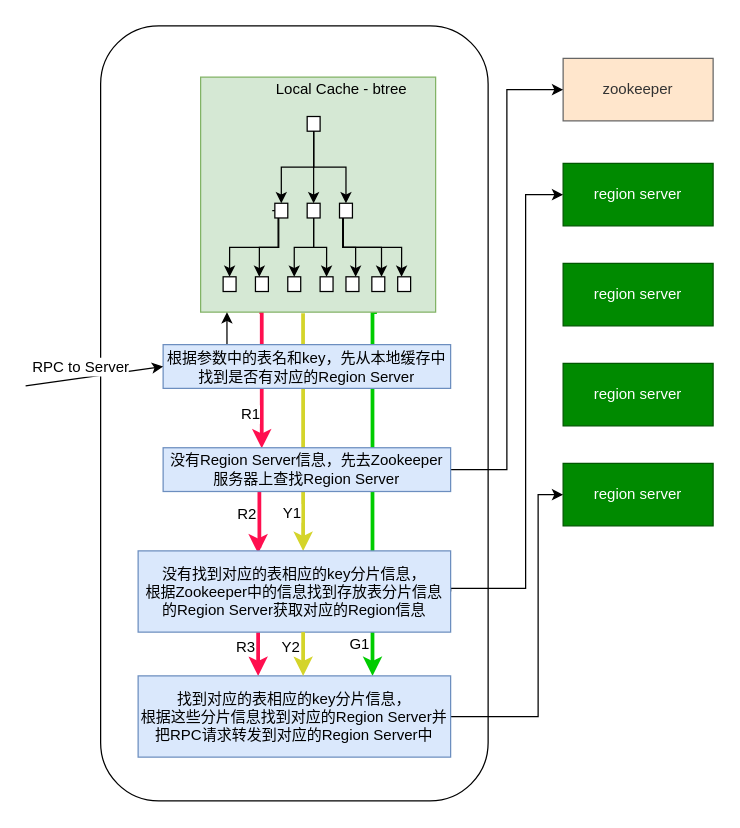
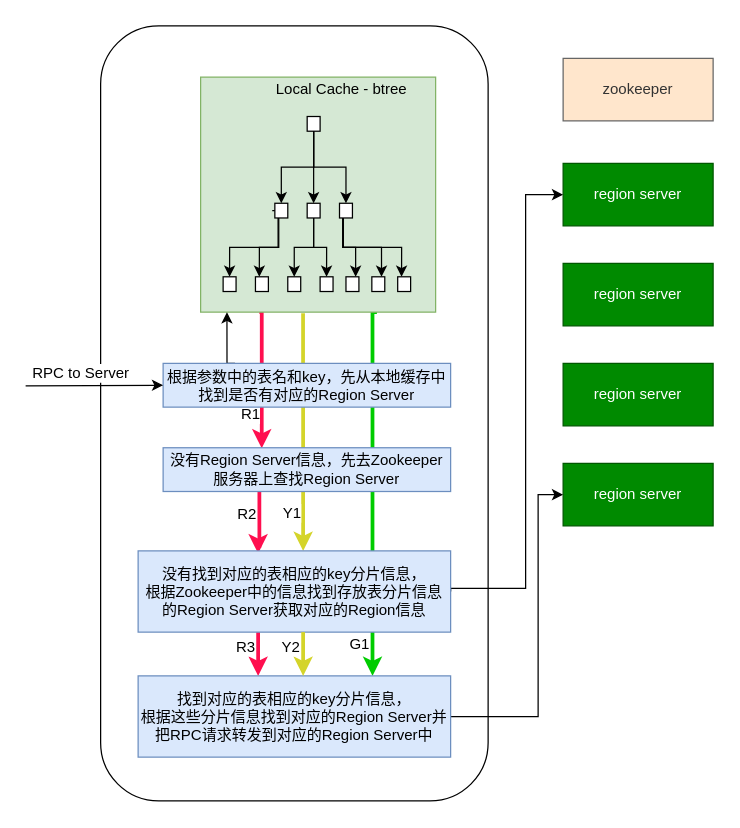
edge "没有Region Server信息，先去Zookeeper服务器上查找Region Server" -> "zookeeper": removed
node "根据参数中的表名和key，先从本地缓存中找到是否有对应的Region Server": moved (307, 366) -> (307, 385)
